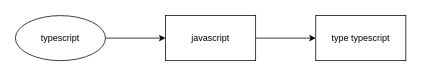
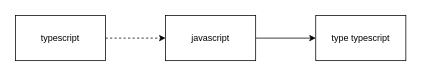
node "typescript": shape ellipse -> rectangle
edge "typescript" -> "javascript": style solid -> dashed
